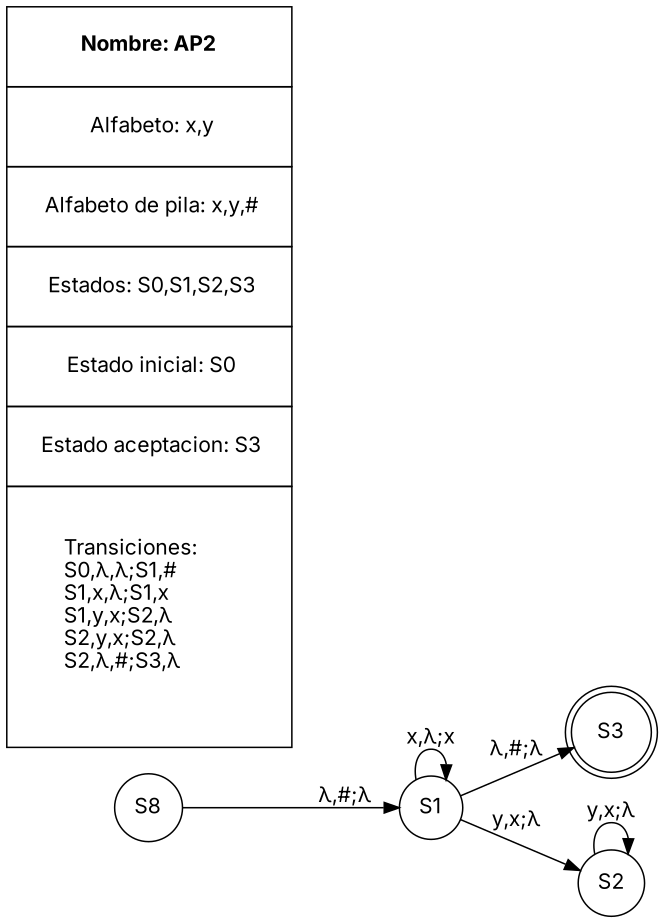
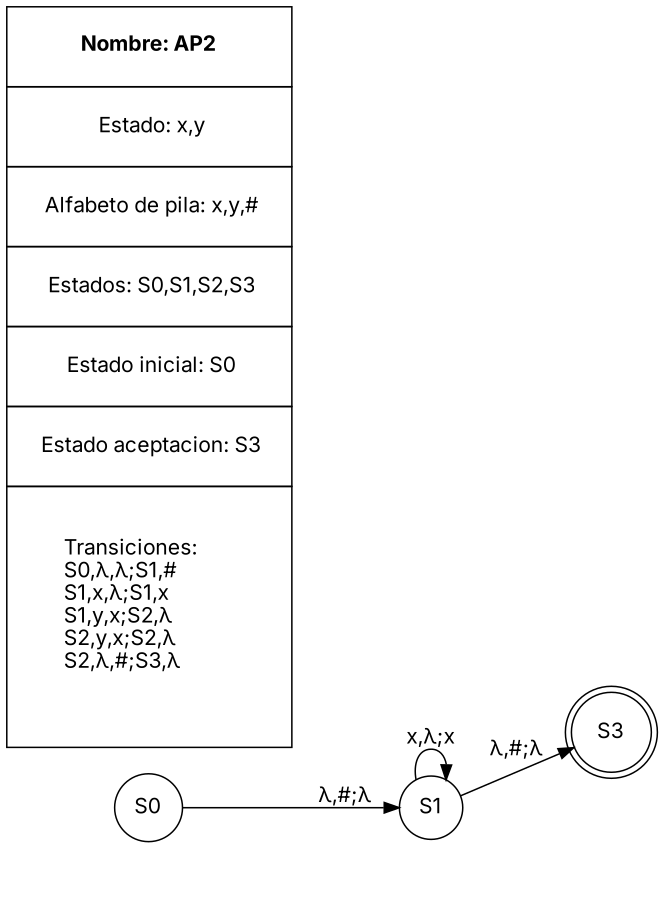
node "Nombre: AP2": text "Alfabeto: x,y" -> "Estado: x,y"
node "S8": label "S8" -> "S0"
node "S2": removed
